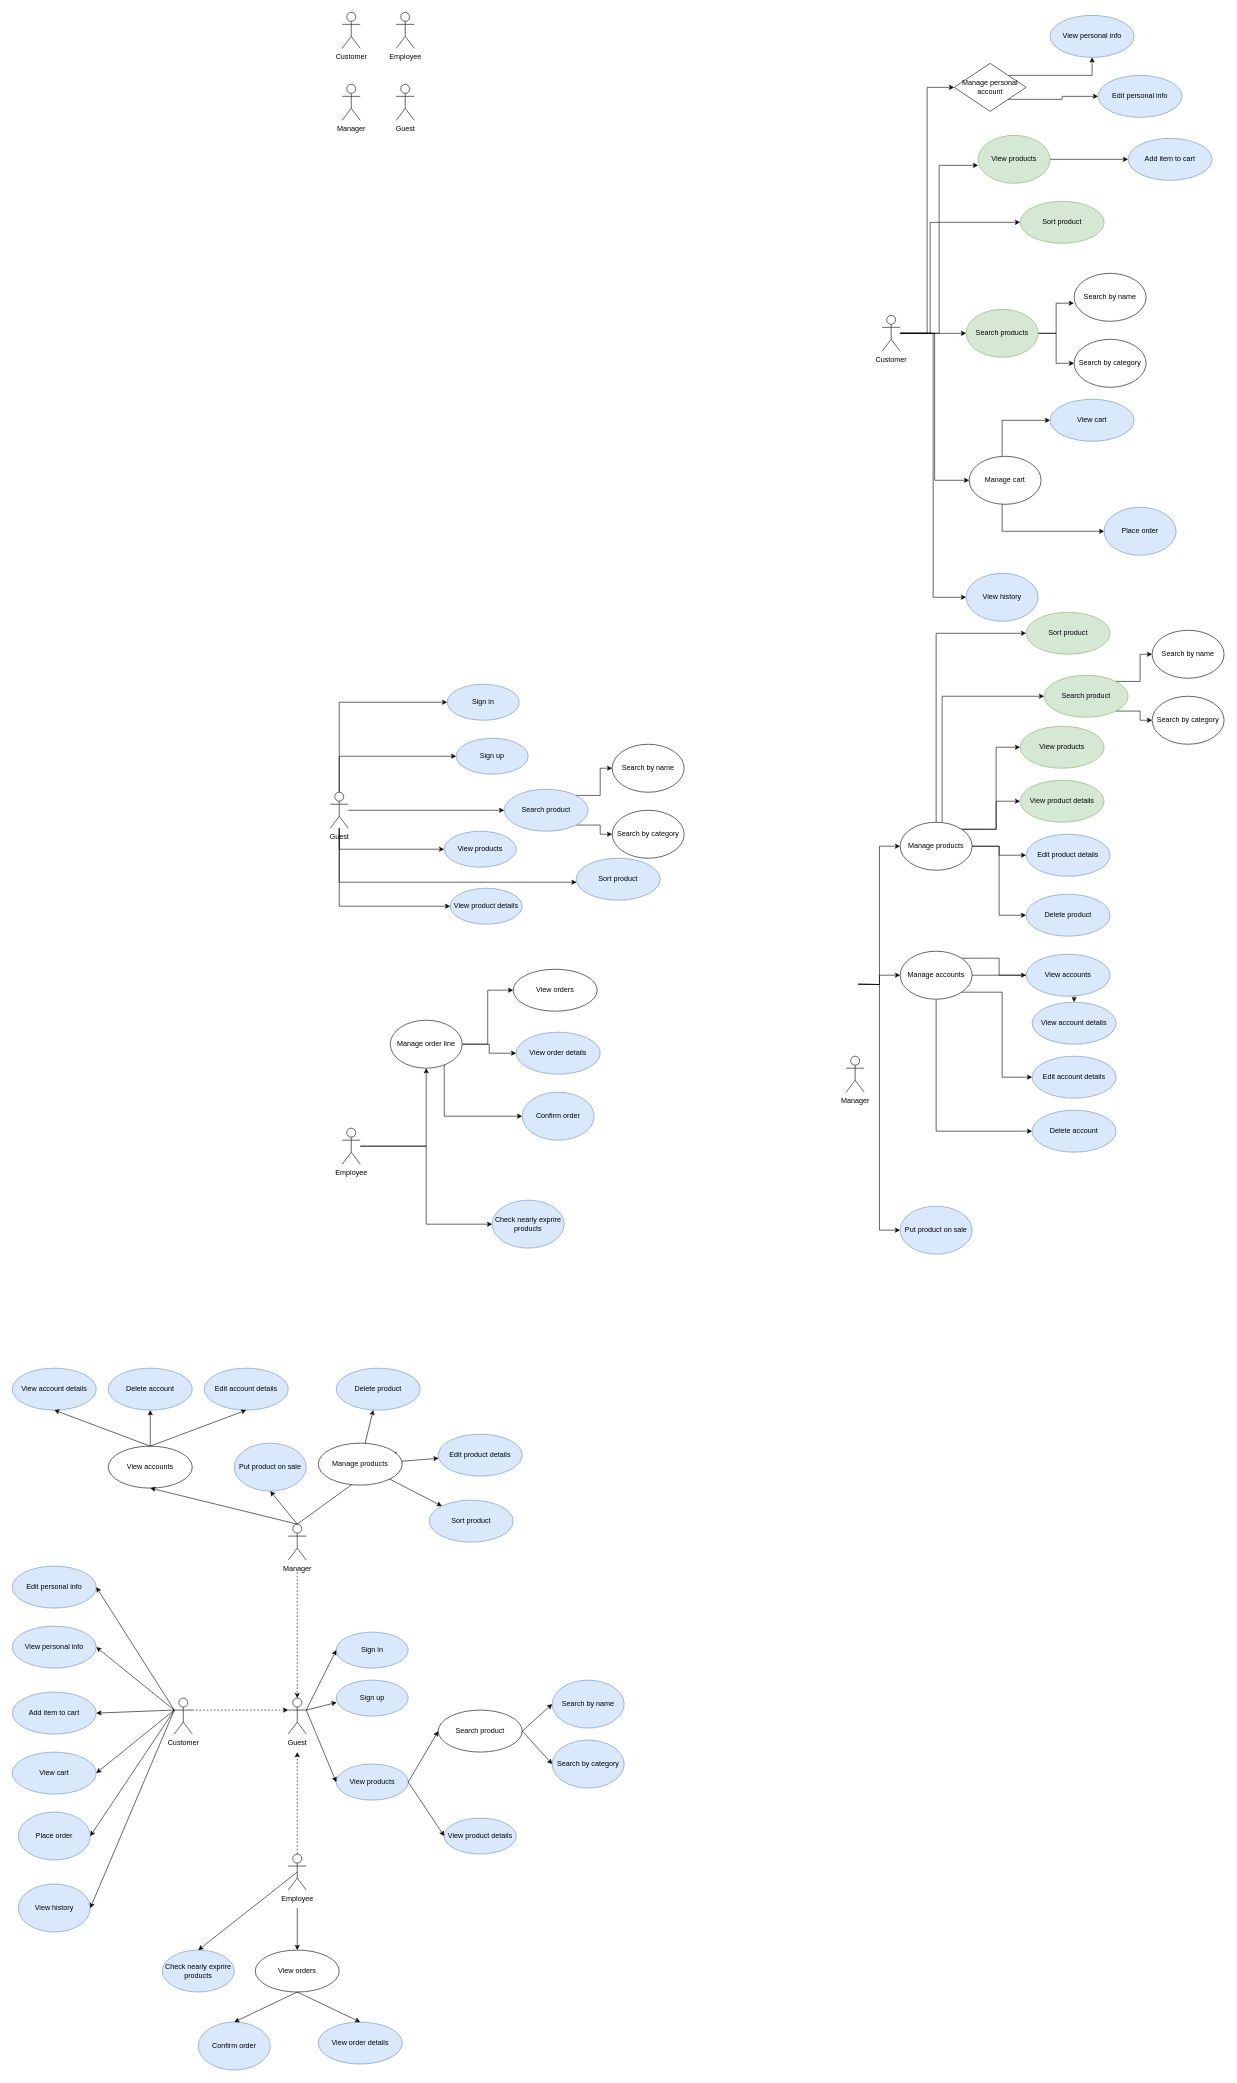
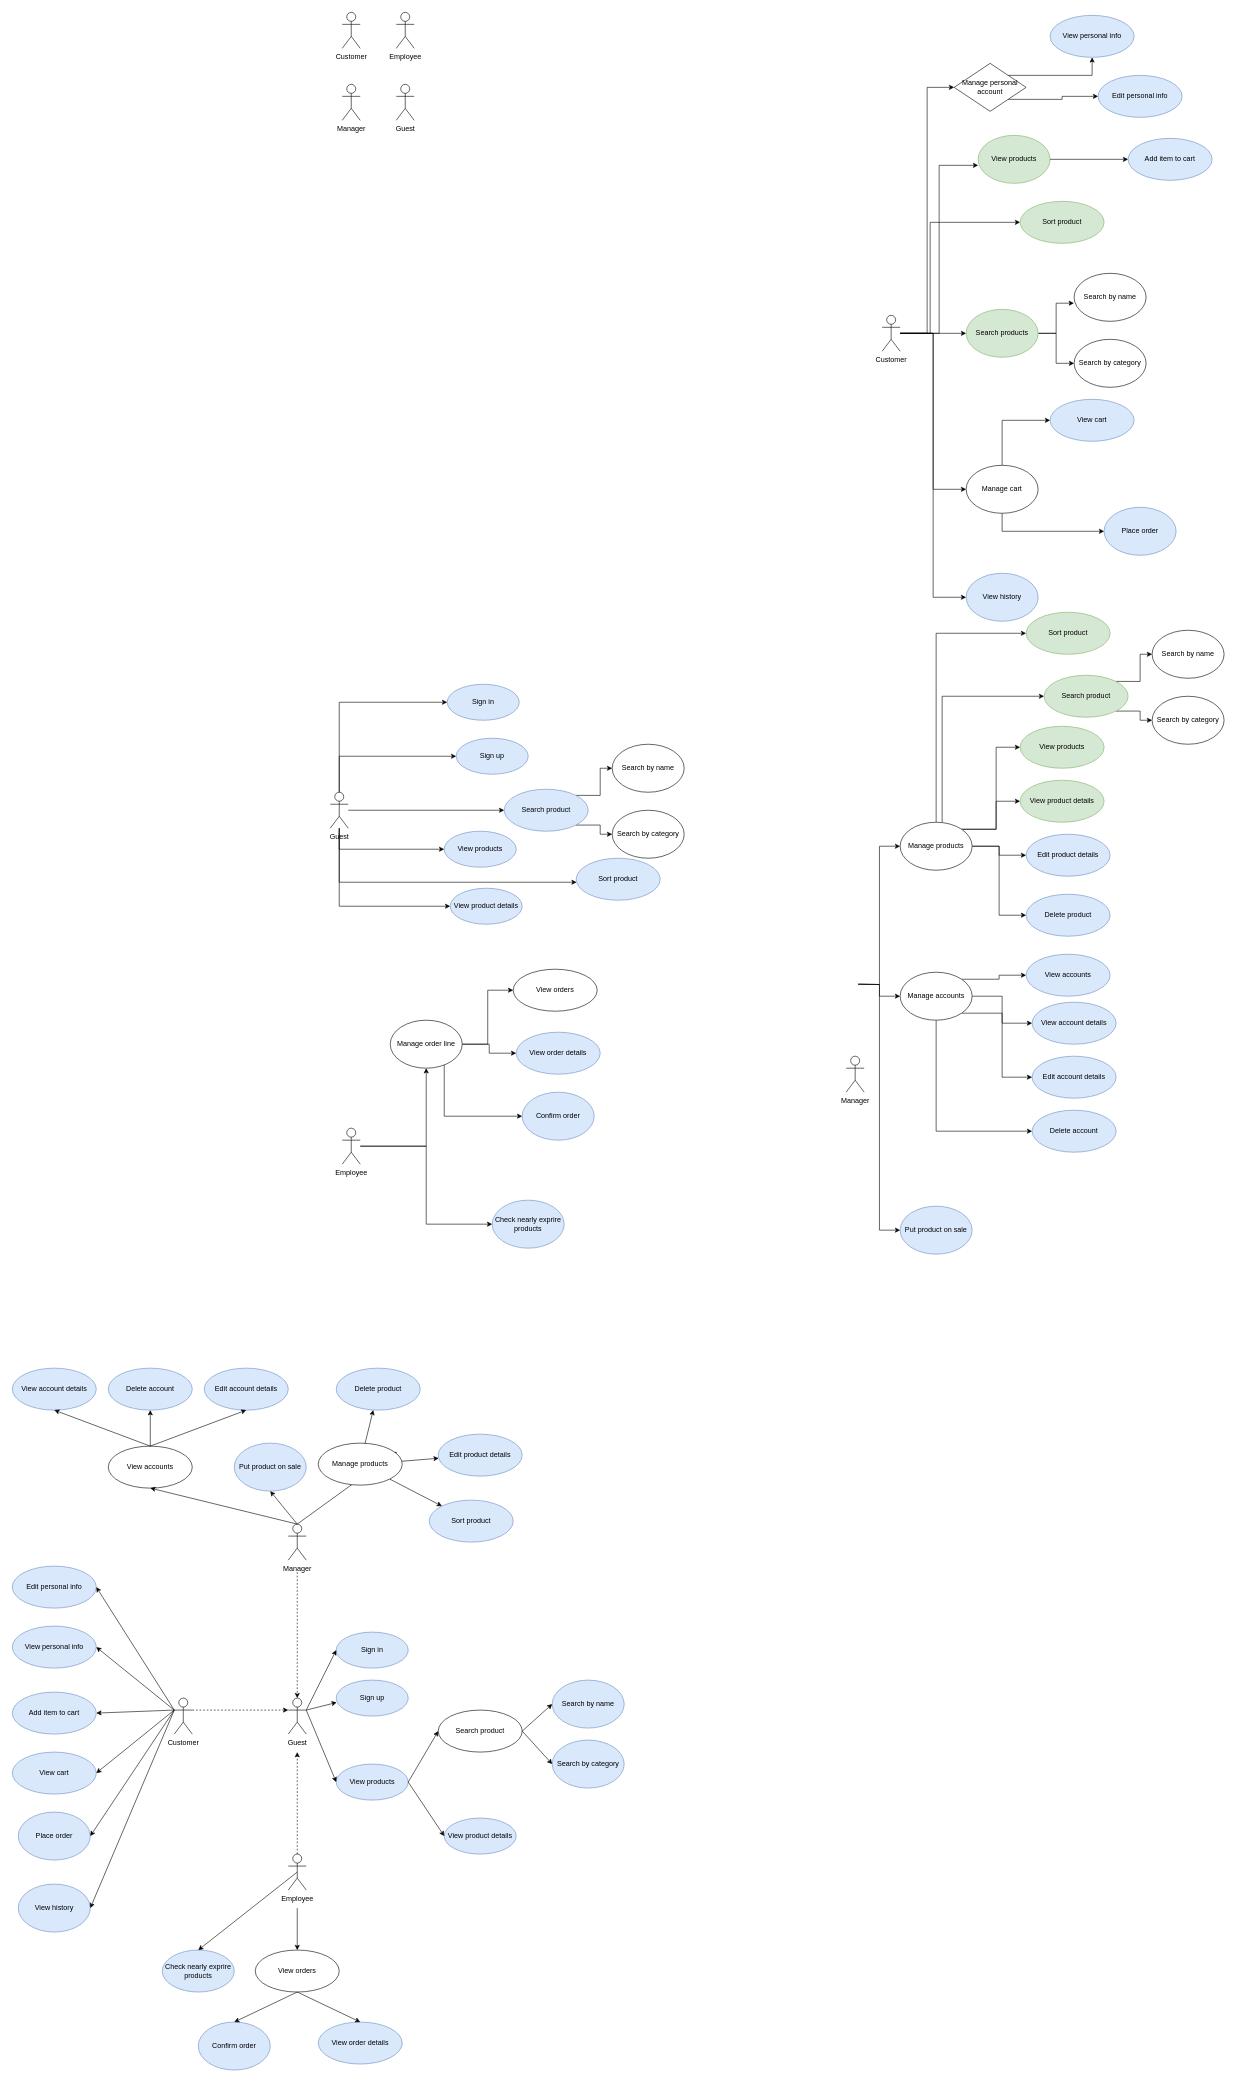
node "Manage cart": moved (1005, 480) -> (1002, 489)
node "Manage accounts": moved (936, 975) -> (936, 996)
